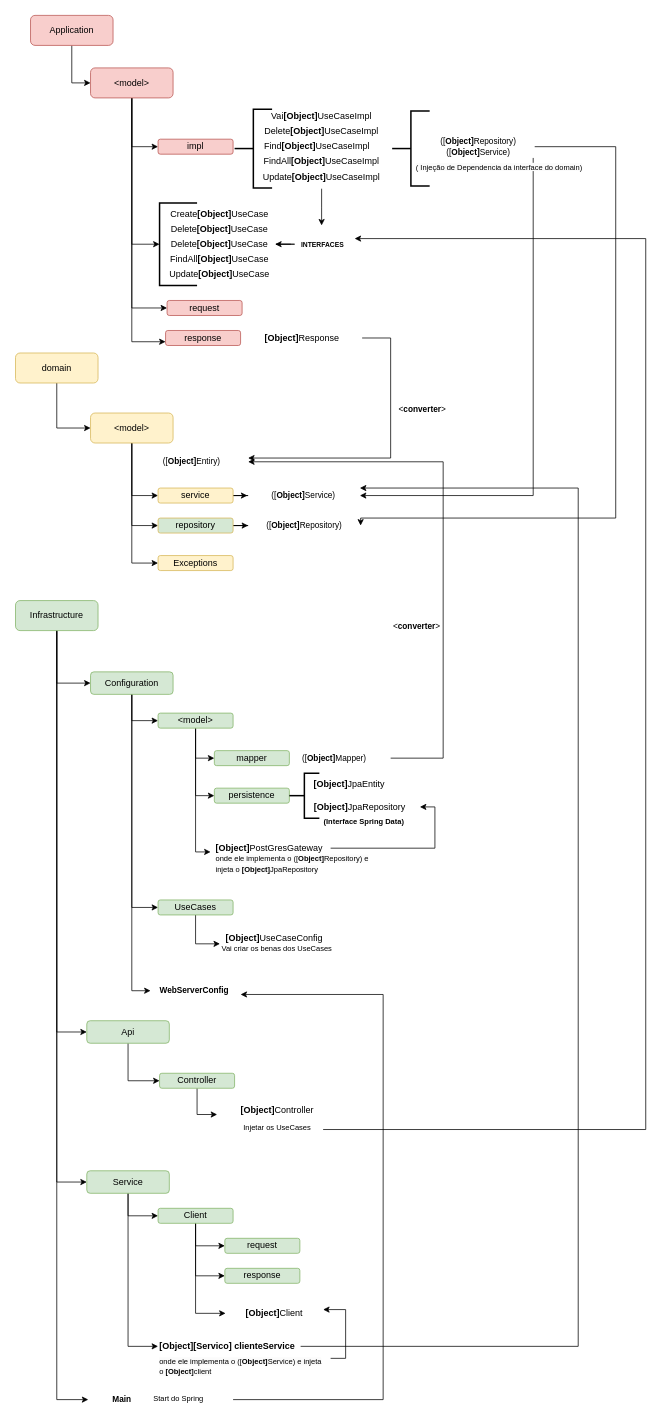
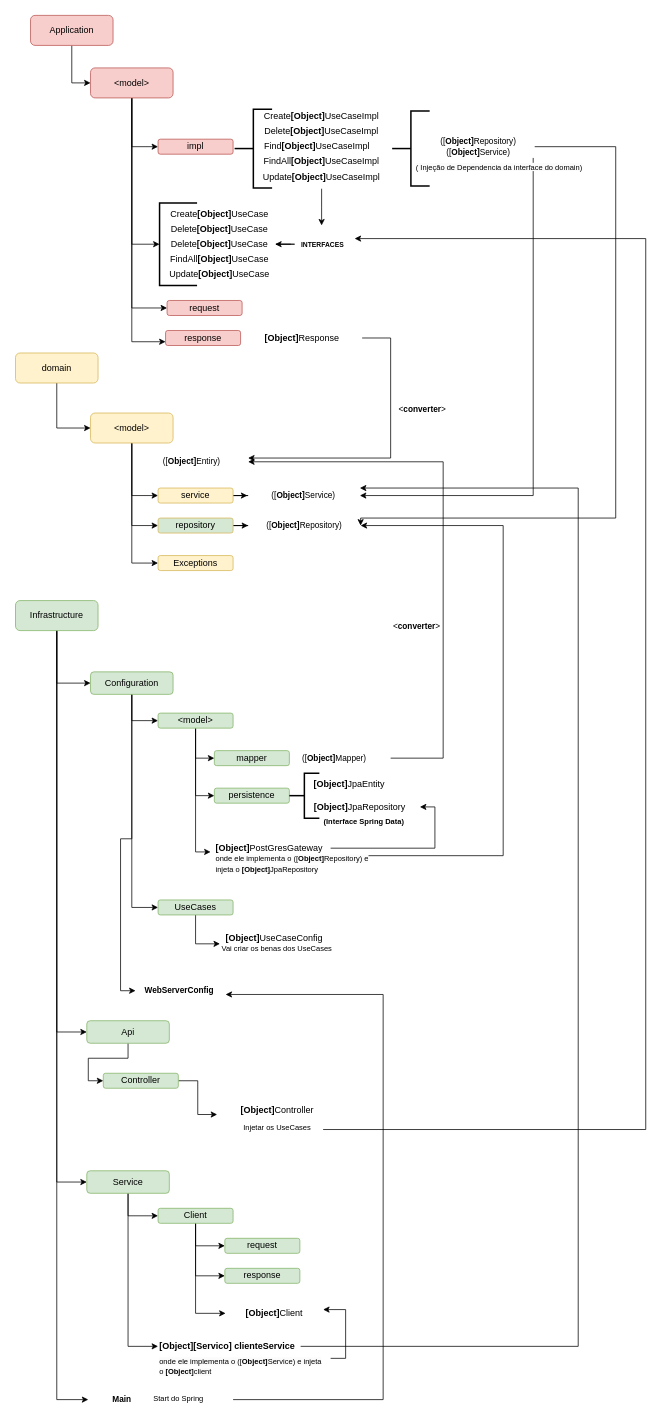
node "Vai[Object]UseCaseImpl": label "Vai[Object]UseCaseImpl" -> "Create[Object]UseCaseImpl"
edge "[Object]PostGresGateway" -> "([Object]Repository)": added
node "WebServerConfig": moved (195, 990) -> (180, 990)
node "Controller": moved (197, 1080) -> (141, 1080)
